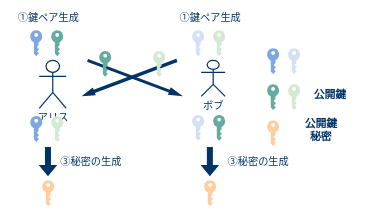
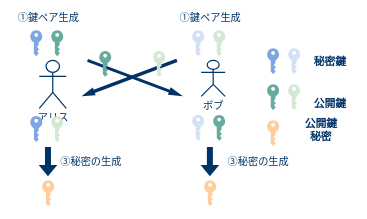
node "秘密鍵": added
node "公開鍵": moved (330, 95) -> (330, 104)
